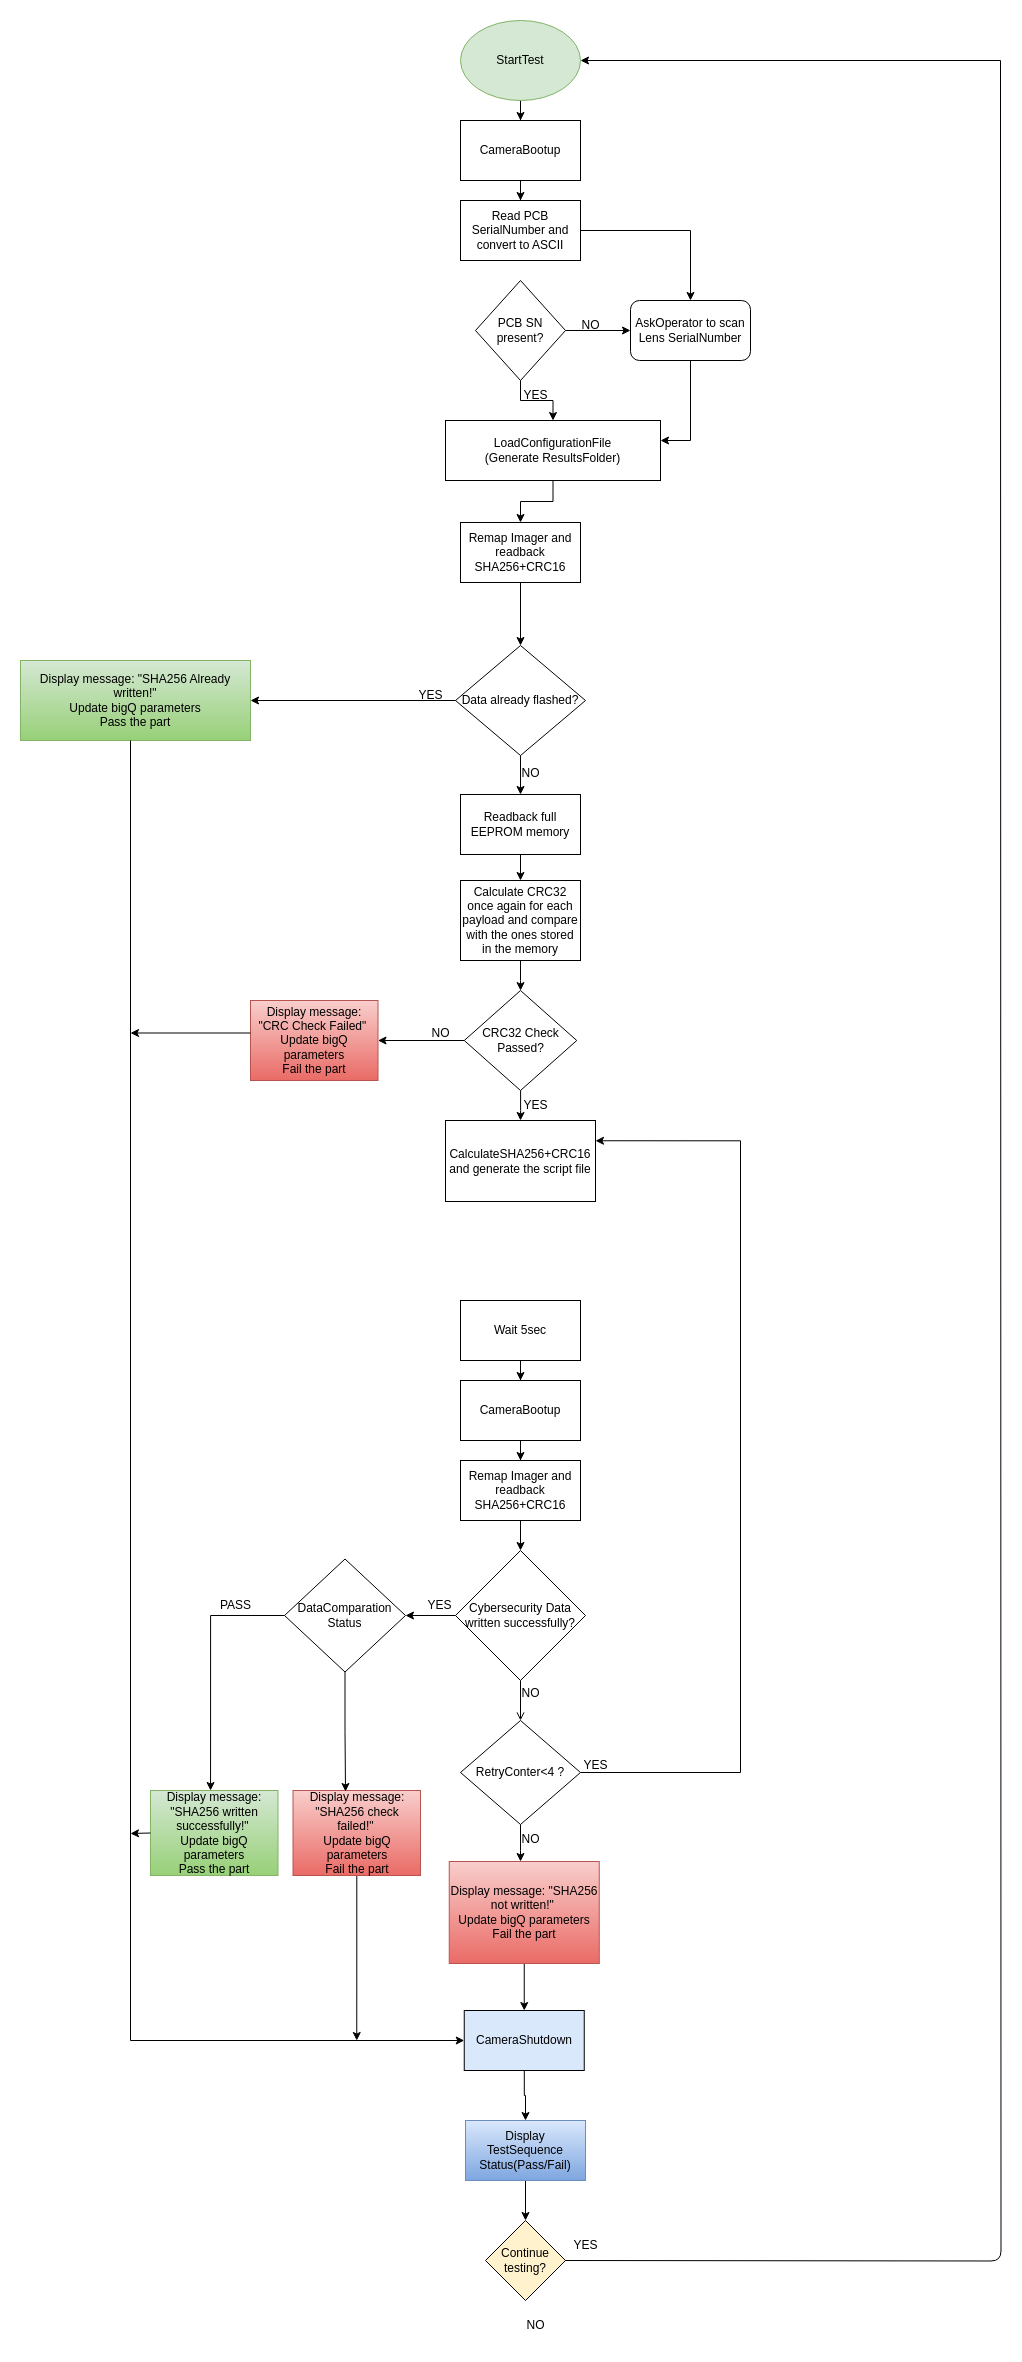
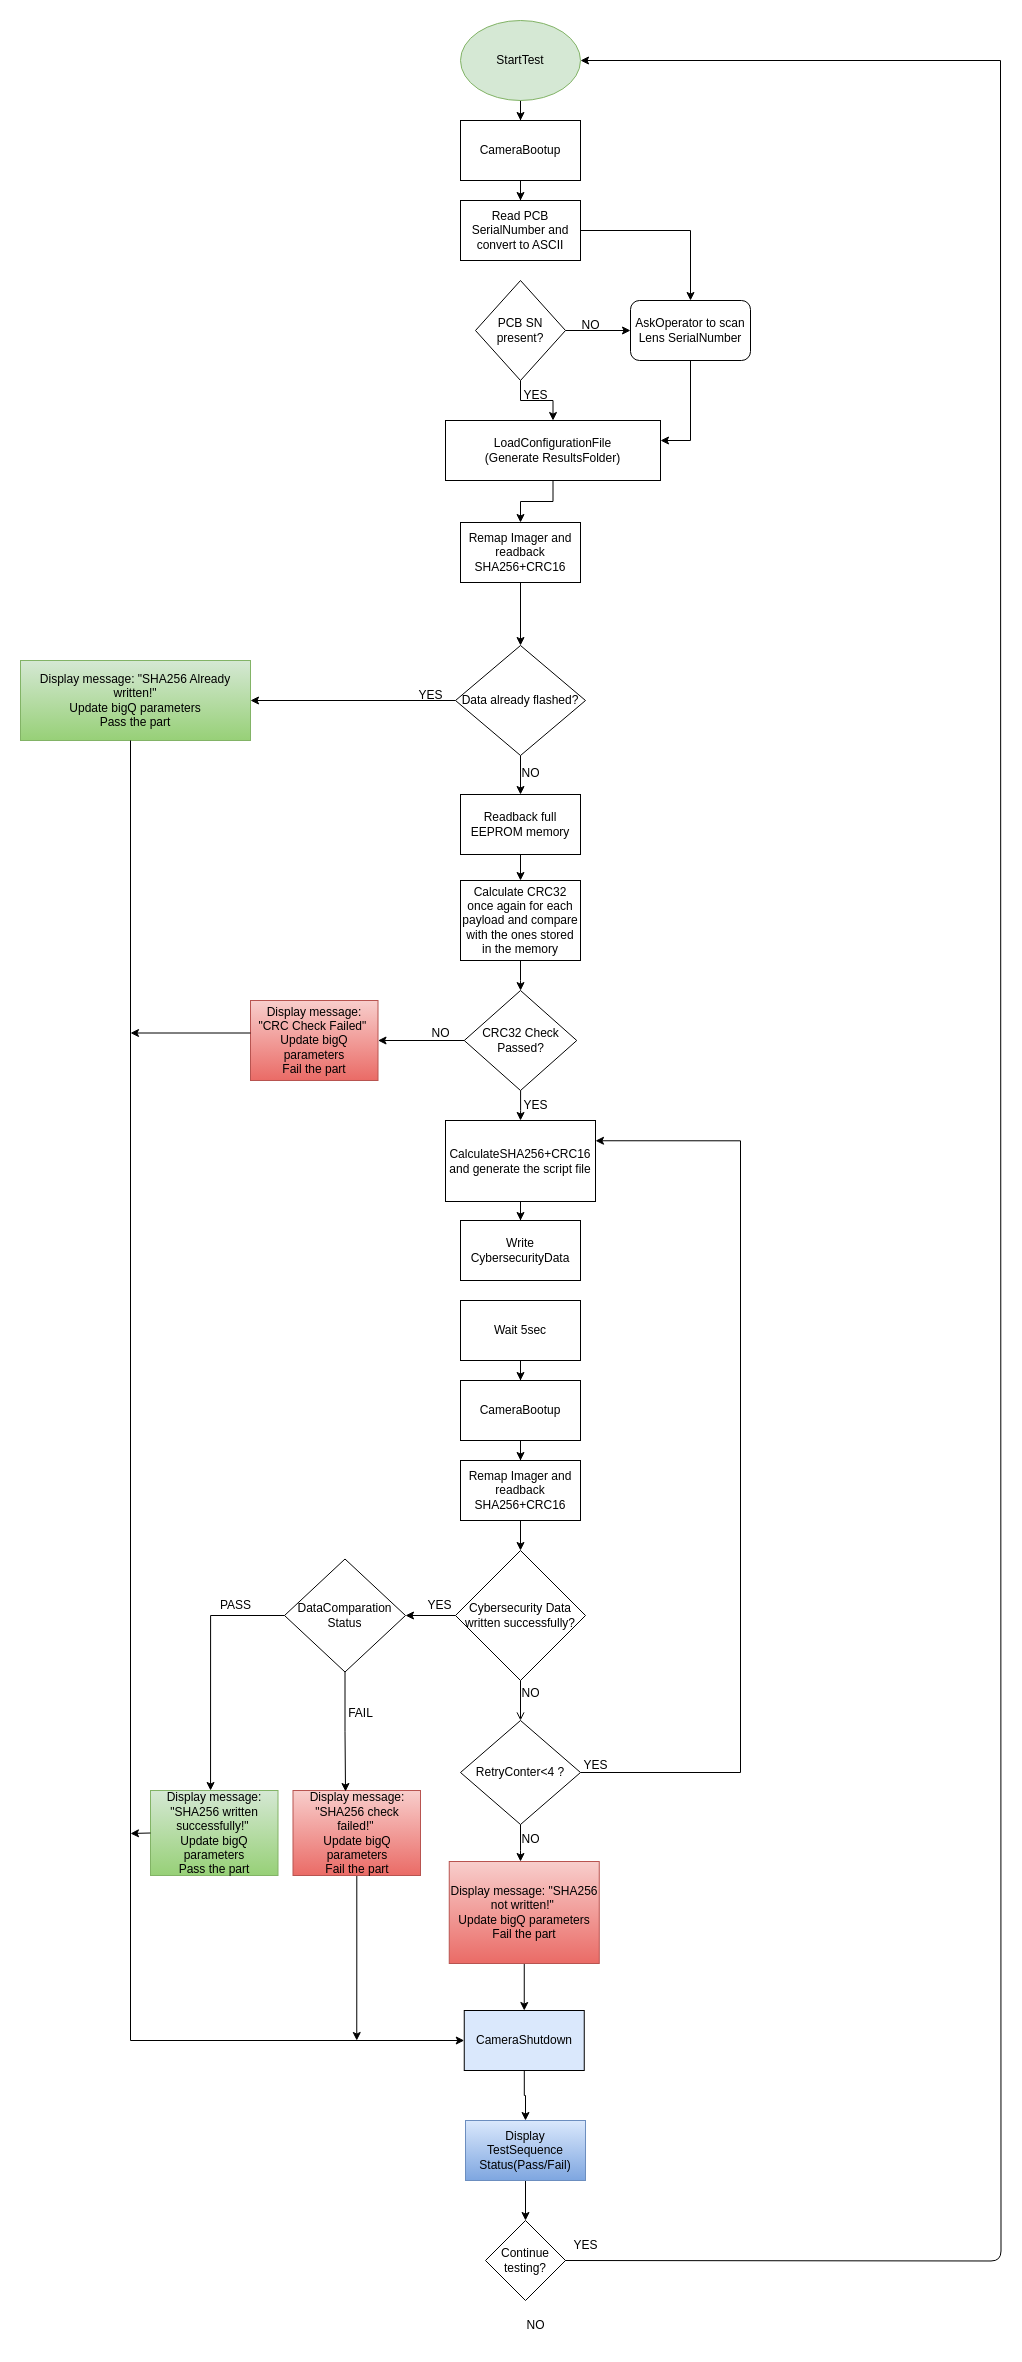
edge "CalculateSHA256+CRC16 and generate the script file" -> "Write CybersecurityData": added
node "Write CybersecurityData": added
node "FAIL": added
node "Continue testing?": fillcolor #fff2cc -> #ffffff
